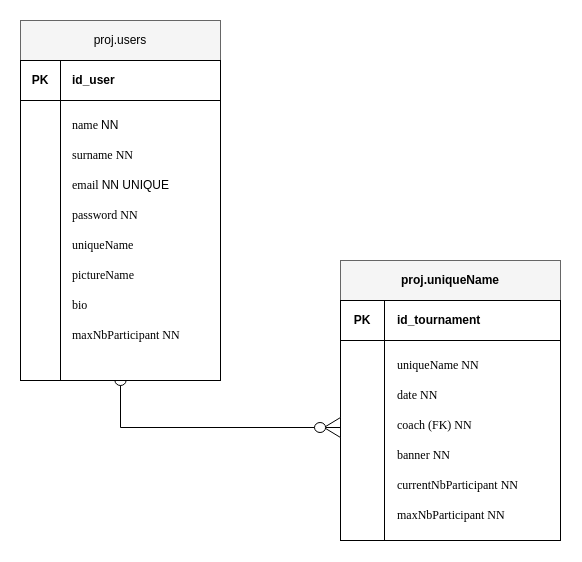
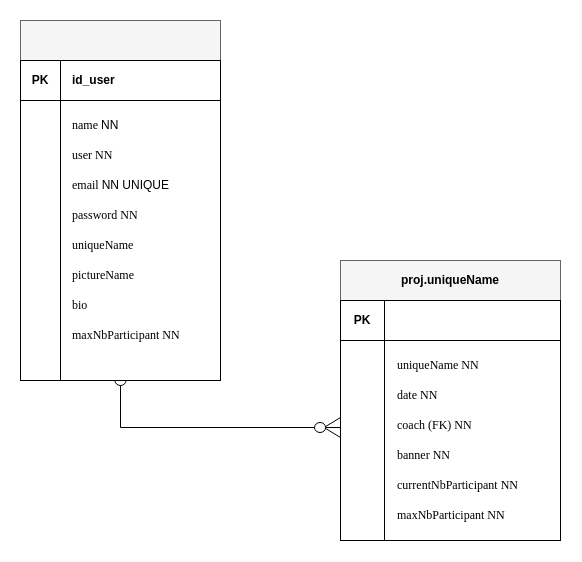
node "proj.users": removed
node "surname NN": label "surname NN" -> "user NN"
node "id_tournament": removed
